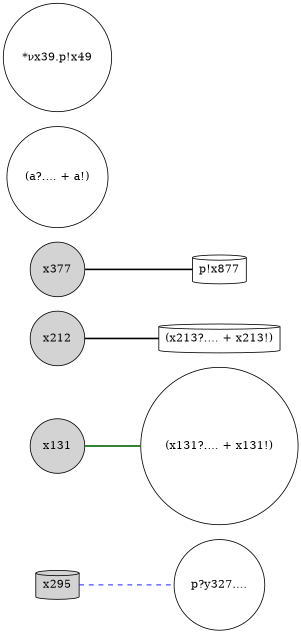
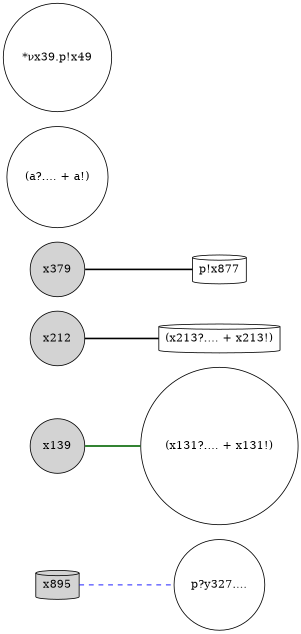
node "x377": label "x377" -> "x379"
node "x131": label "x131" -> "x139"
node "x295": label "x295" -> "x895"
